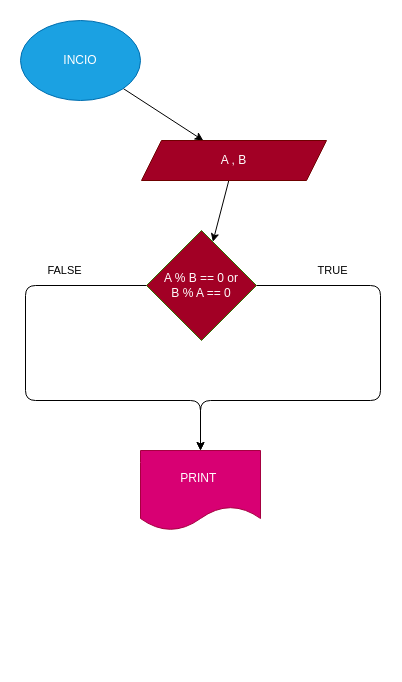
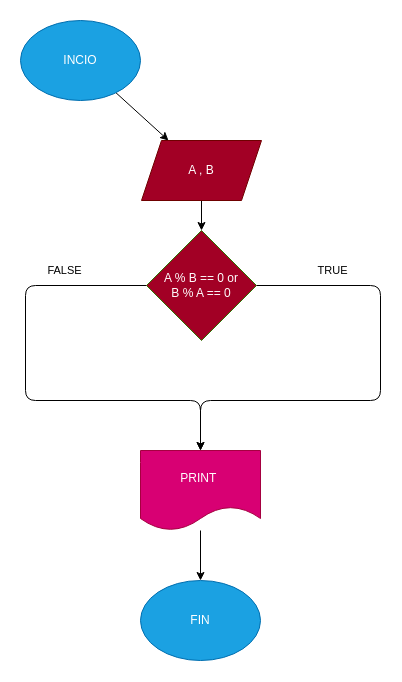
node "A , B": size 185x40 -> 120x60
edge "PRINT" -> "FIN": added
node "FIN": added
